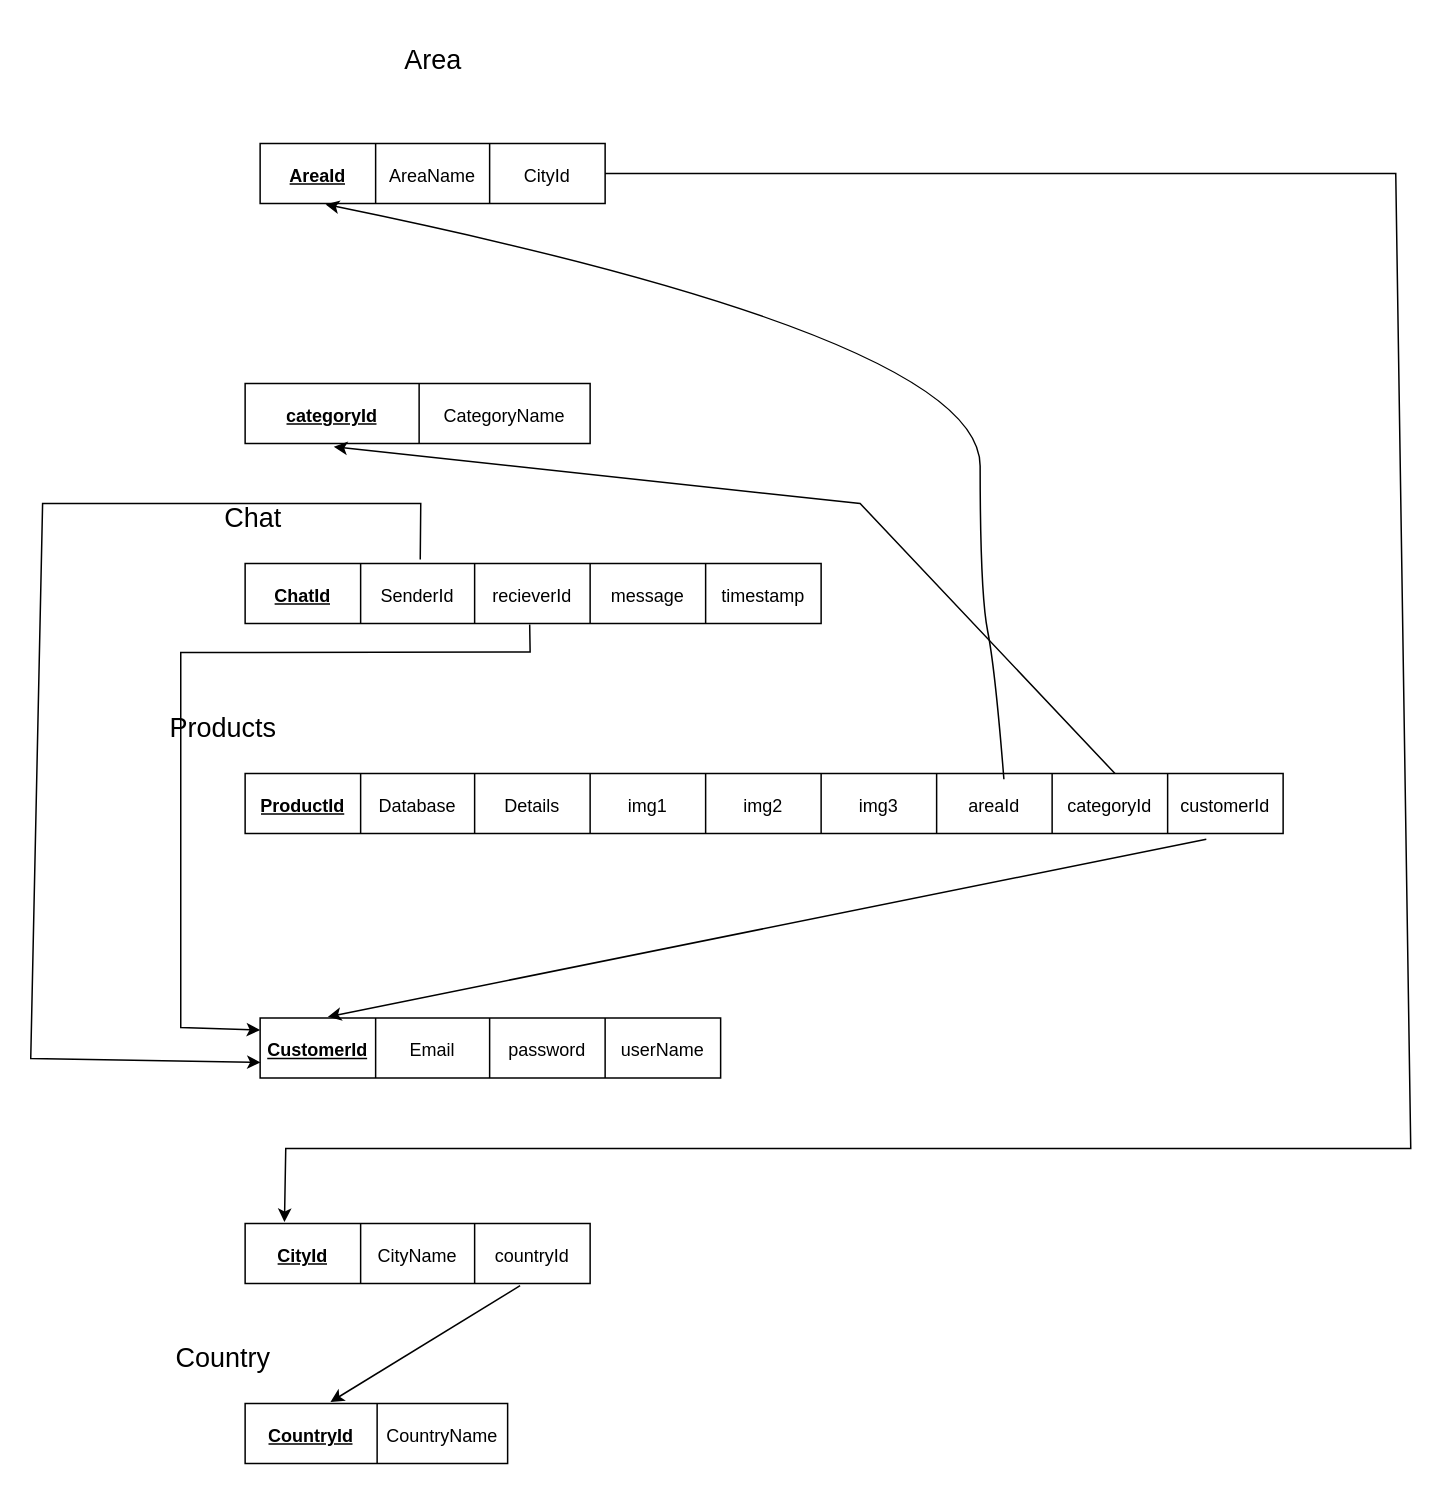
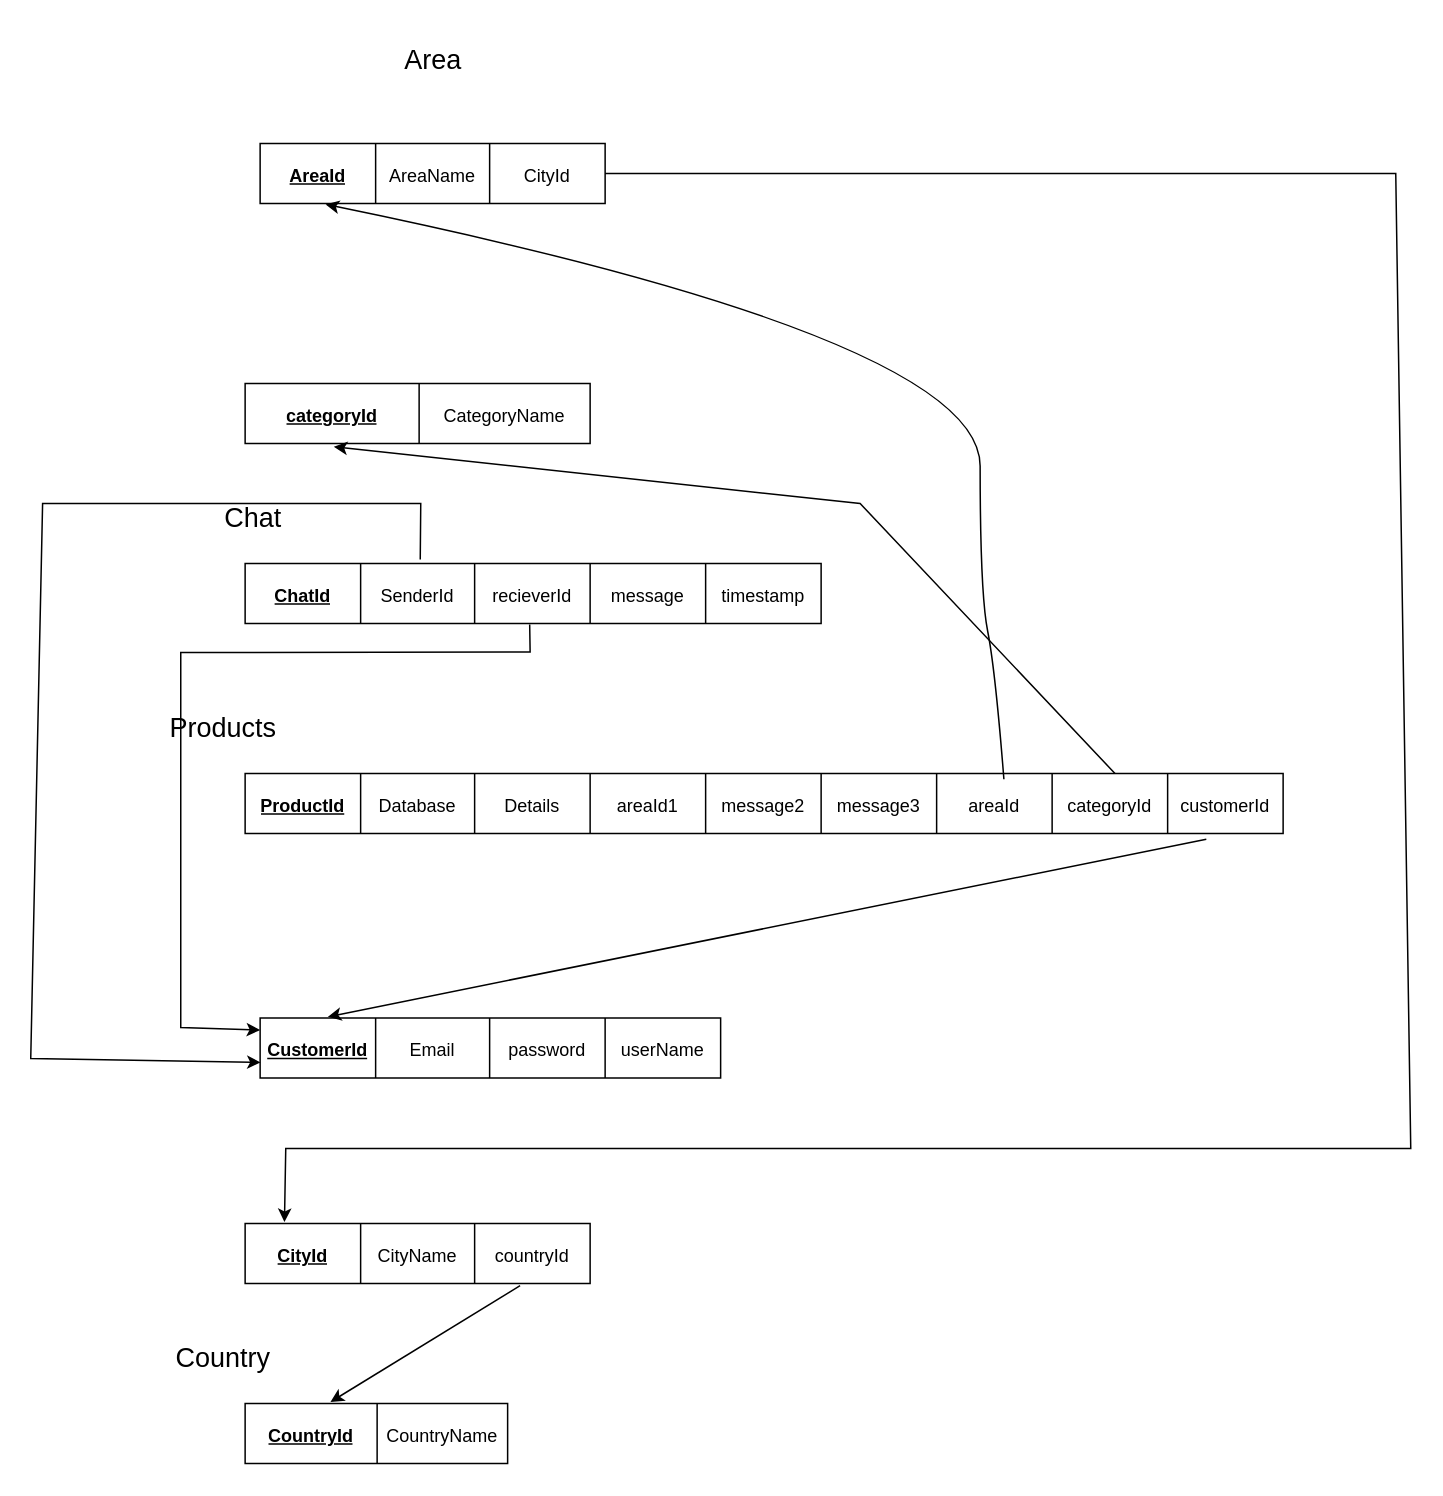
node "img1": label "img1" -> "areaId1"
node "img2": label "img2" -> "message2"
node "img3": label "img3" -> "message3"
